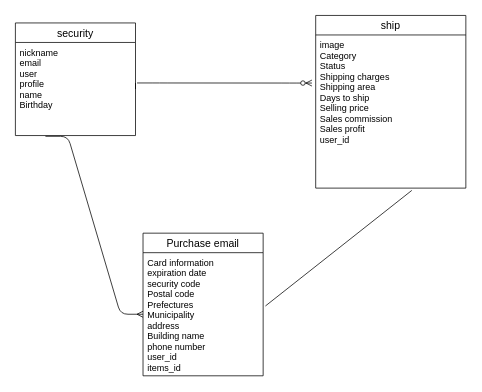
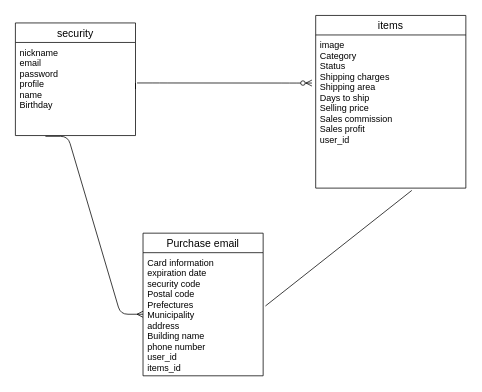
node "ship": label "ship" -> "items"
node "nickname email user profile name Birthday": label "nickname email user profile name Birthday" -> "nickname email password profile name Birthday"
